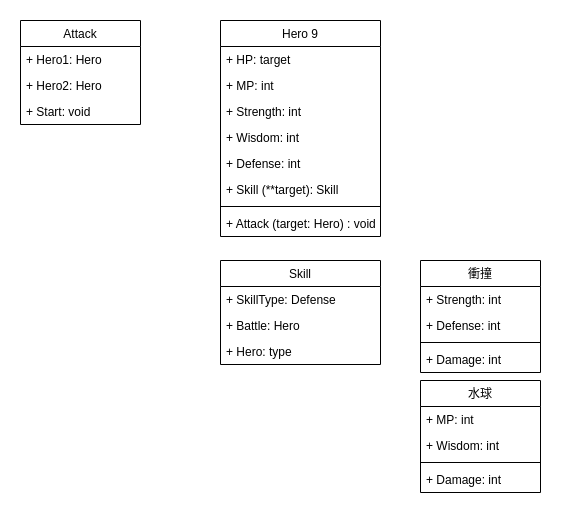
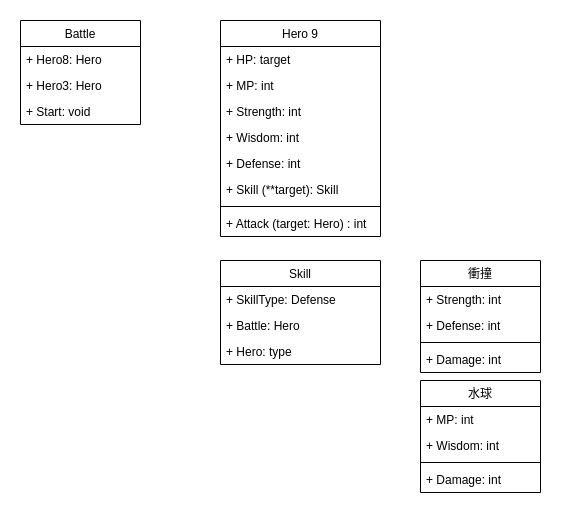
node "Attack": label "Attack" -> "Battle"
node "+ Hero1: Hero": label "+ Hero1: Hero" -> "+ Hero8: Hero"
node "+ Hero2: Hero": label "+ Hero2: Hero" -> "+ Hero3: Hero"
node "+ Attack (target: Hero) : void": label "+ Attack (target: Hero) : void" -> "+ Attack (target: Hero) : int"
